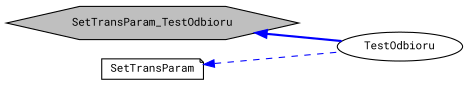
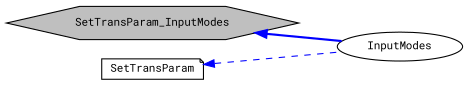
node "SetTransParam_TestOdbioru": label "SetTransParam_TestOdbioru" -> "SetTransParam_InputModes"
node "TestOdbioru": label "TestOdbioru" -> "InputModes"
